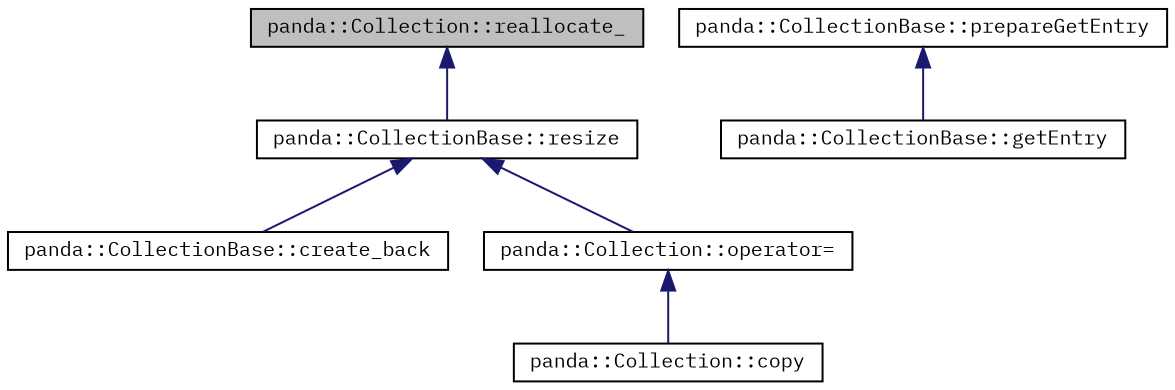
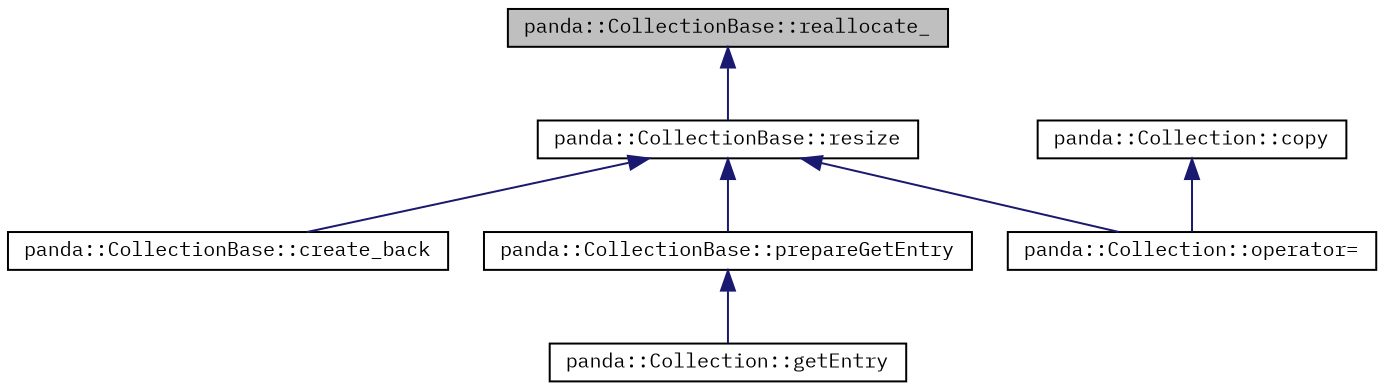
node "panda::Collection::reallocate_": label "panda::Collection::reallocate_" -> "panda::CollectionBase::reallocate_"
node "panda::CollectionBase::getEntry": label "panda::CollectionBase::getEntry" -> "panda::Collection::getEntry"
edge "panda::CollectionBase::prepareGetEntry" -> "panda::CollectionBase::resize": added
edge "panda::Collection::copy" -> "panda::Collection::operator=": reversed
